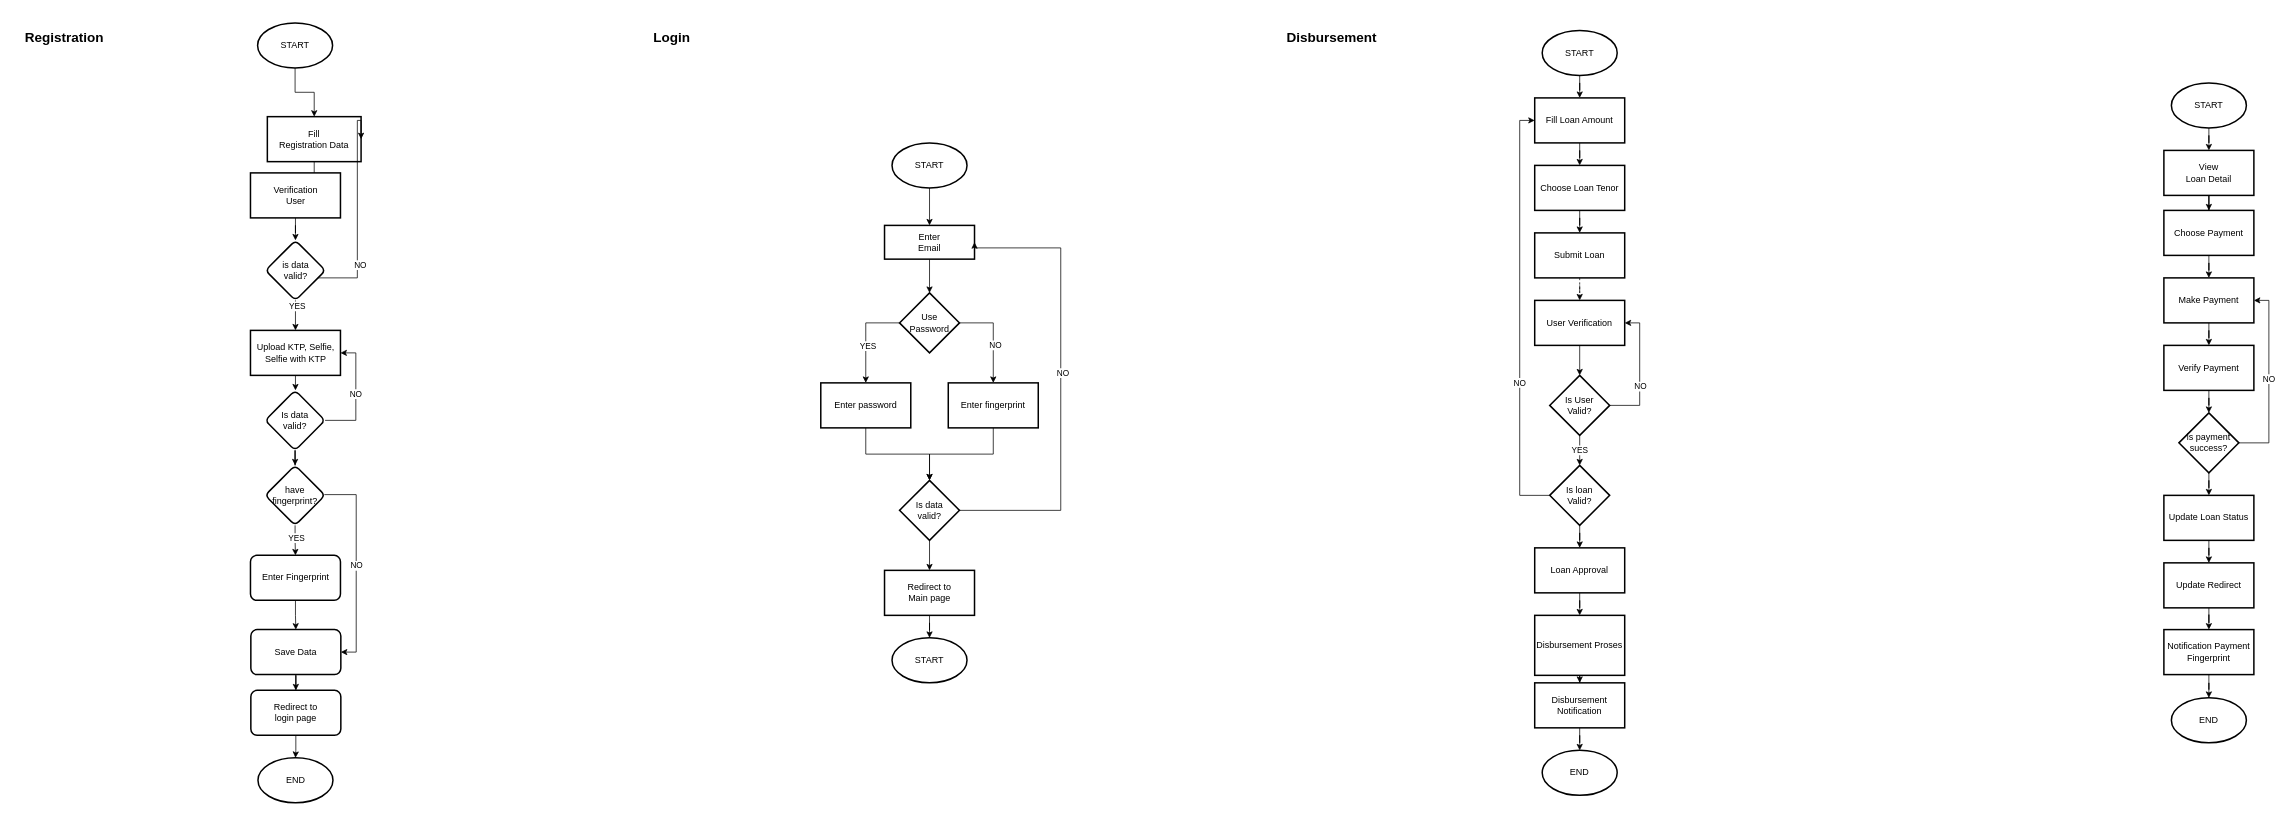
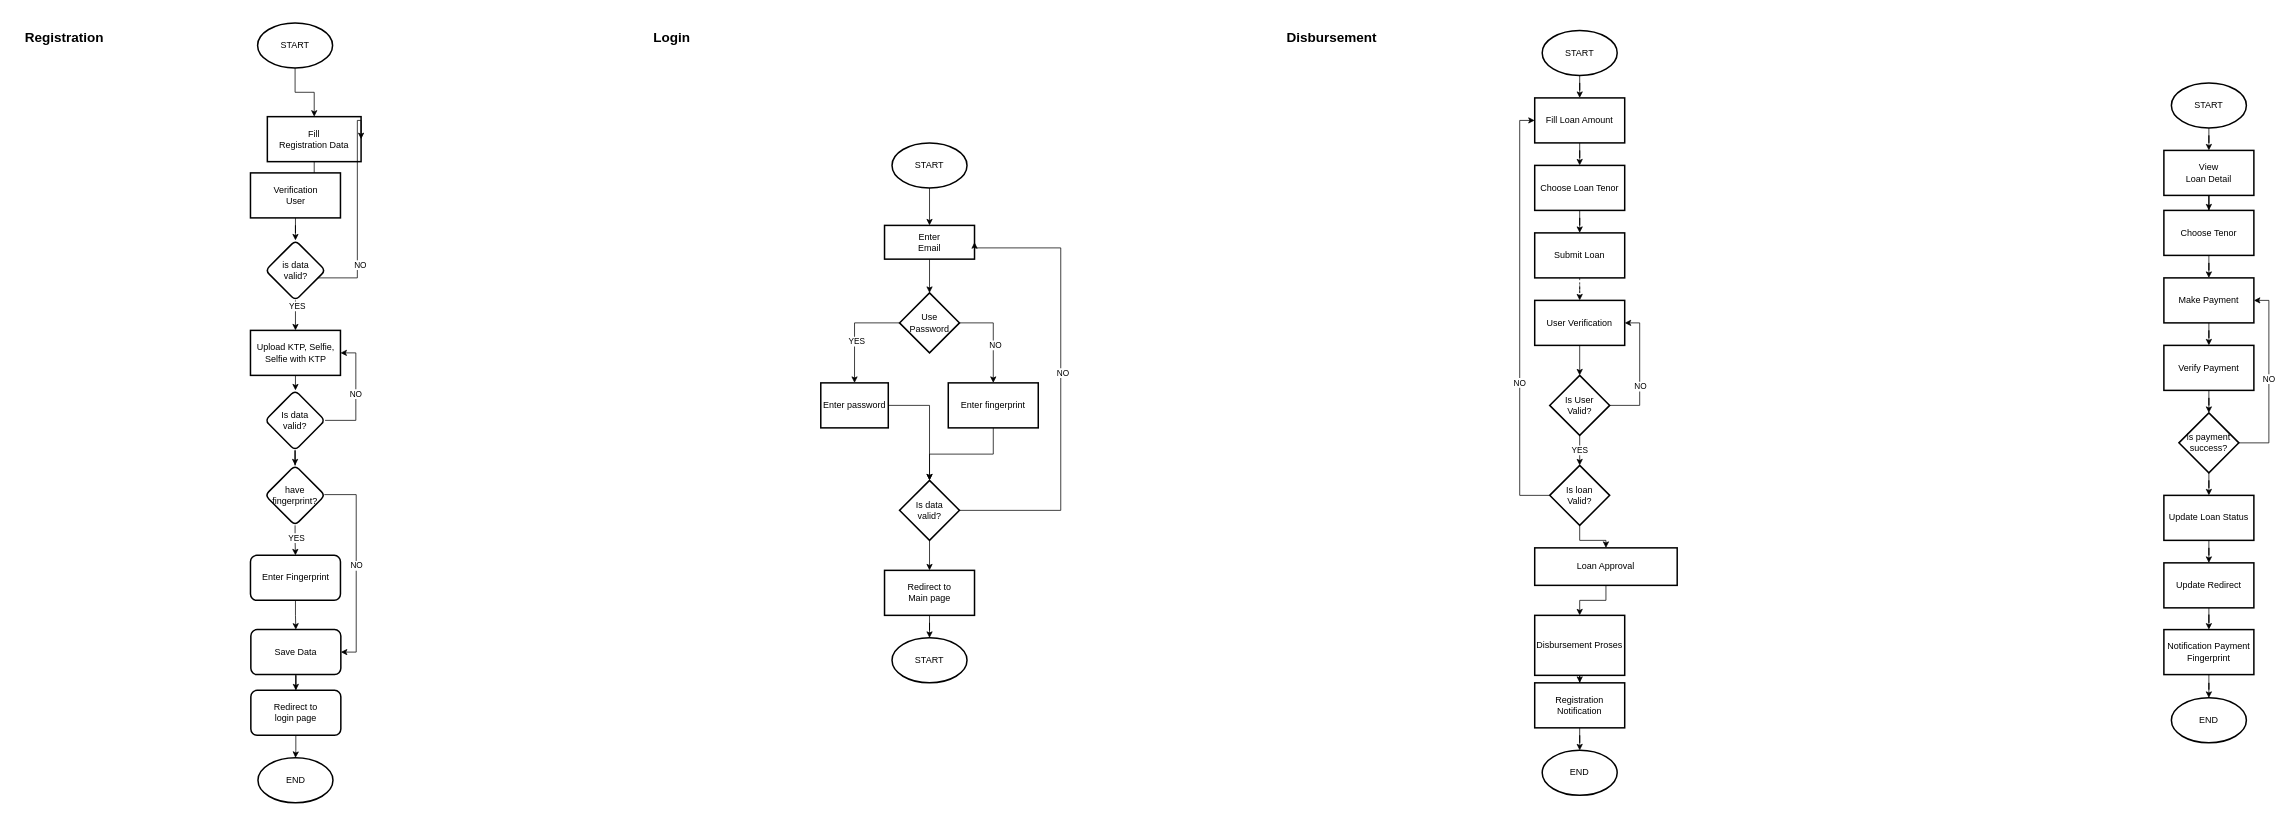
node "Choose Payment": label "Choose Payment" -> "Choose Tenor"
node "Enter password": size 90x45 -> 68x45
node "Loan Approval": size 90x45 -> 143x38
node "Disbursement Notification": label "Disbursement Notification" -> "Registration Notification"
